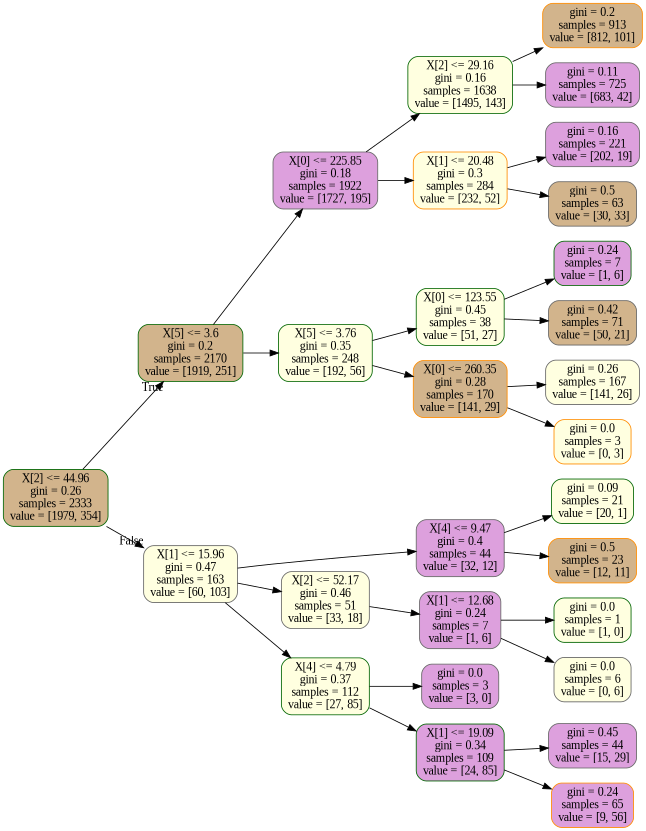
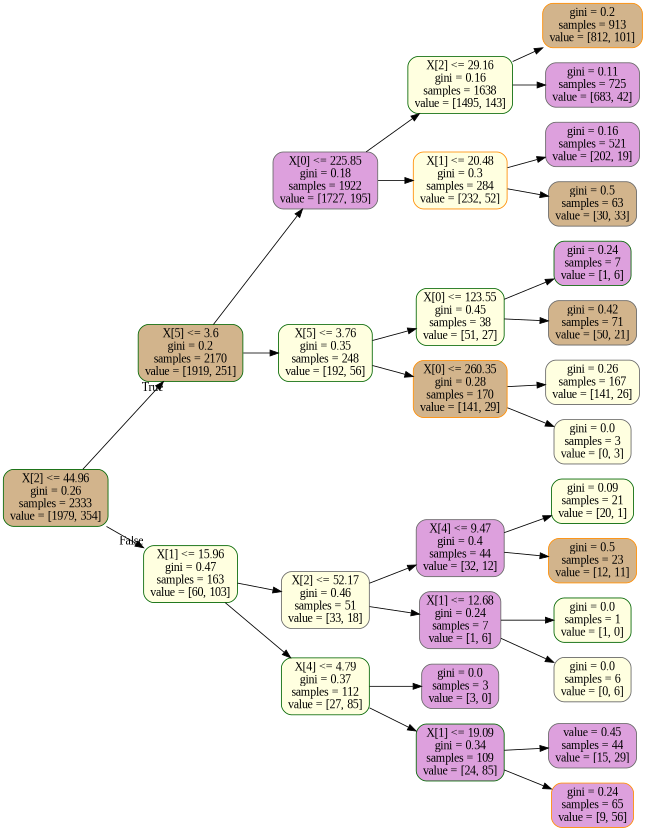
node "gini = 0.16 samples = 221 value = [202, 19]": label "gini = 0.16 samples = 221 value = [202, 19]" -> "gini = 0.16 samples = 521 value = [202, 19]"
node "gini = 0.0 samples = 3 value = [0, 3]": color darkorange -> gray40
edge "X[1] <= 15.96 gini = 0.47 samples = 163 value = [60, 103]" -> "X[4] <= 9.47 gini = 0.4 samples = 44 value = [32, 12]": now "X[2] <= 52.17 gini = 0.46 samples = 51 value = [33, 18]" -> "X[4] <= 9.47 gini = 0.4 samples = 44 value = [32, 12]"
node "X[1] <= 15.96 gini = 0.47 samples = 163 value = [60, 103]": color gray40 -> darkgreen
node "gini = 0.45 samples = 44 value = [15, 29]": label "gini = 0.45 samples = 44 value = [15, 29]" -> "value = 0.45 samples = 44 value = [15, 29]"
